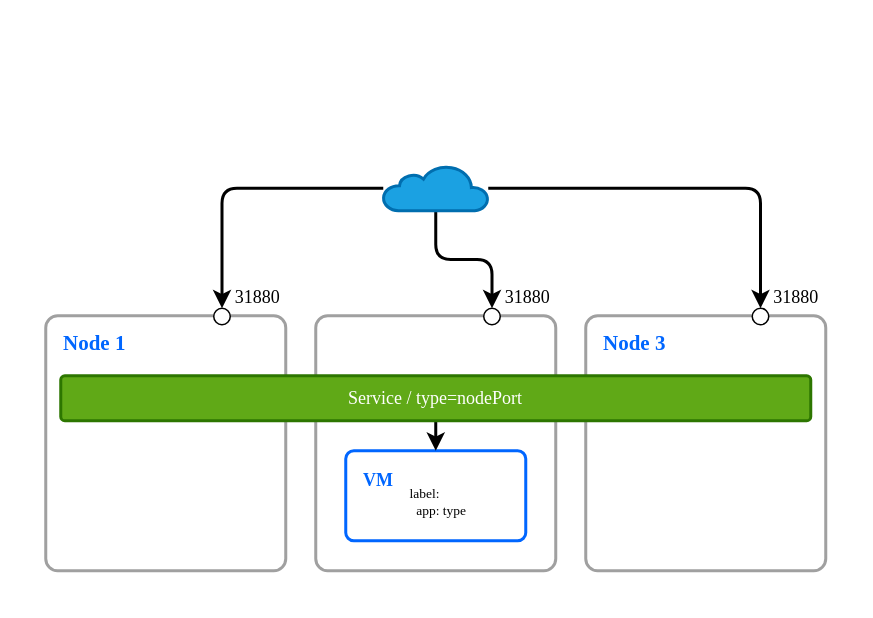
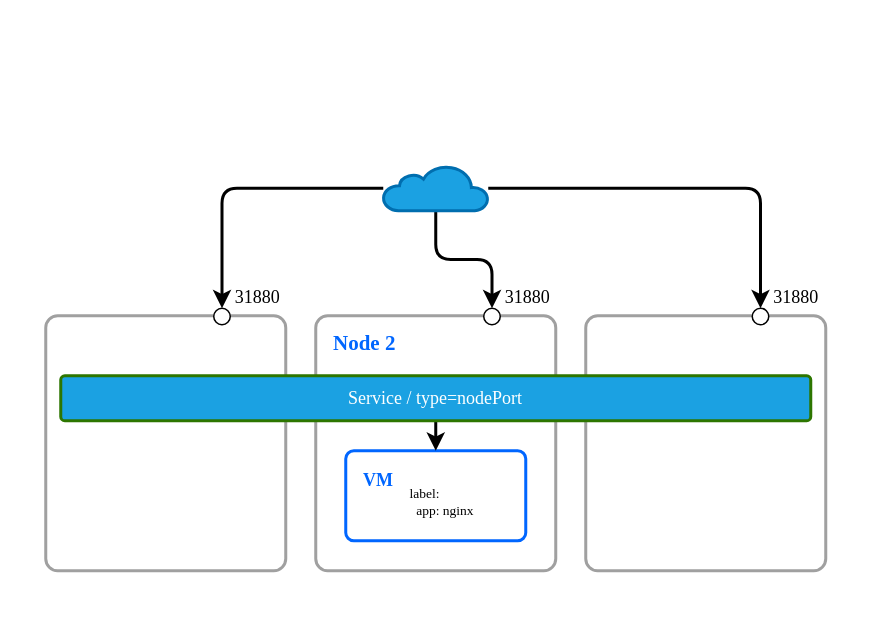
node "Node 1": removed
node "Node 2": added
node "Node 3": removed
node "Service / type=nodePort": fillcolor #60a917 -> #1ba1e2
node "label: app: type": label "label: app: type" -> "label: app: nginx"
